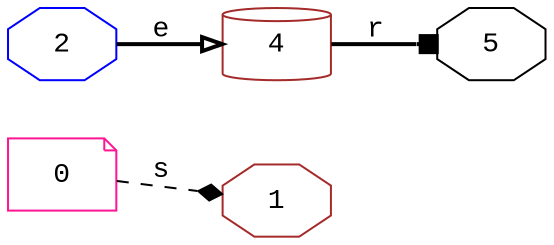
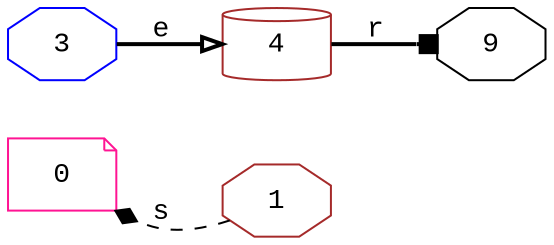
node "2": label "2" -> "3"
node "5": label "5" -> "9"
edge "0" -> "1": reversed
